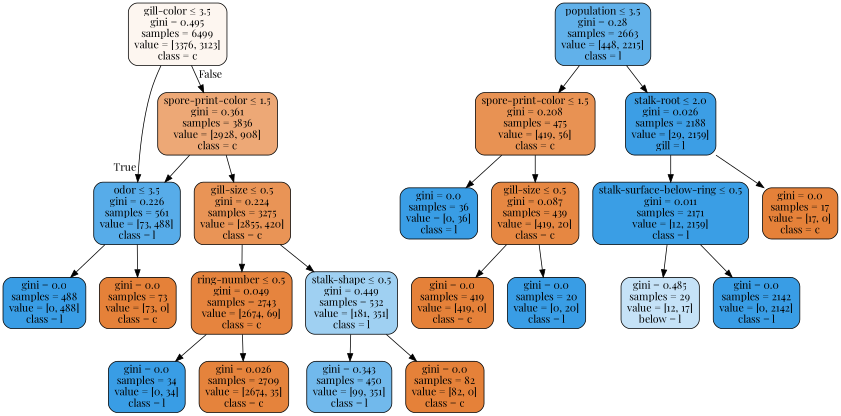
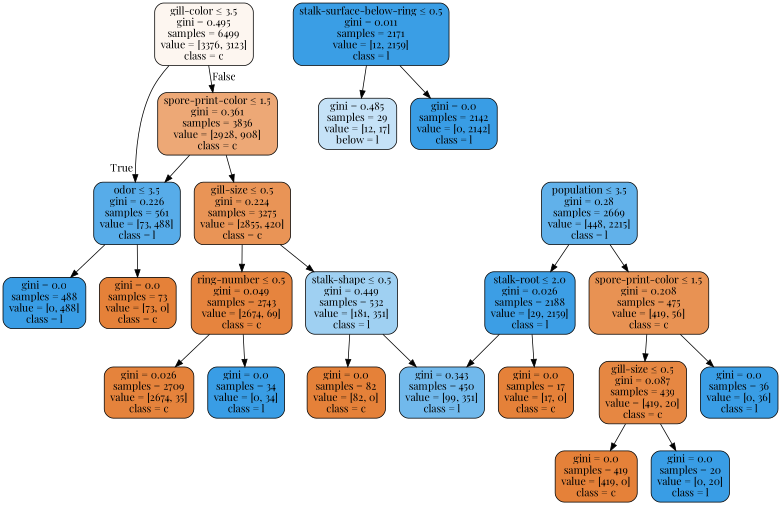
node "population ≤ 3.5": text "samples = 2663" -> "samples = 2669"
node "stalk-root ≤ 2.0": text "gill = l" -> "class = l"
edge "stalk-root ≤ 2.0" -> "stalk-surface-below-ring ≤ 0.5": now "stalk-root ≤ 2.0" -> "gini = 0.343"
